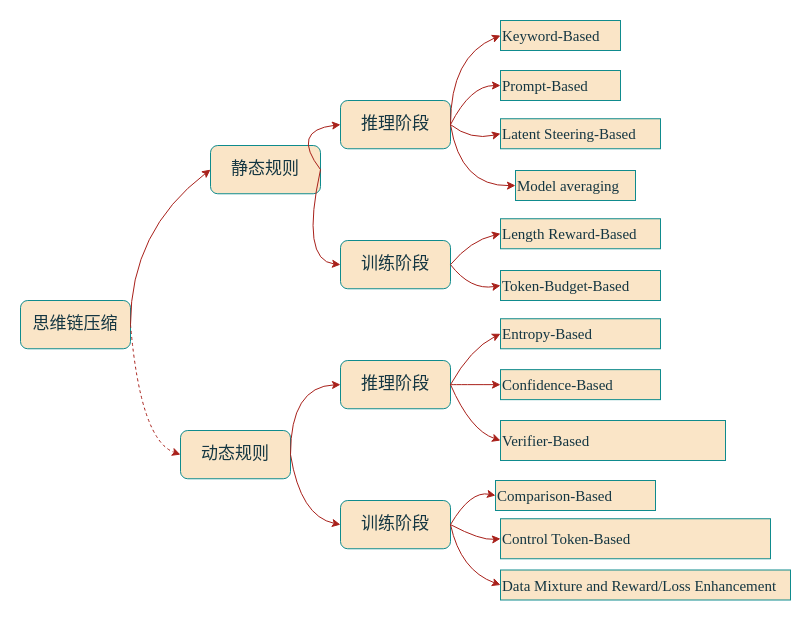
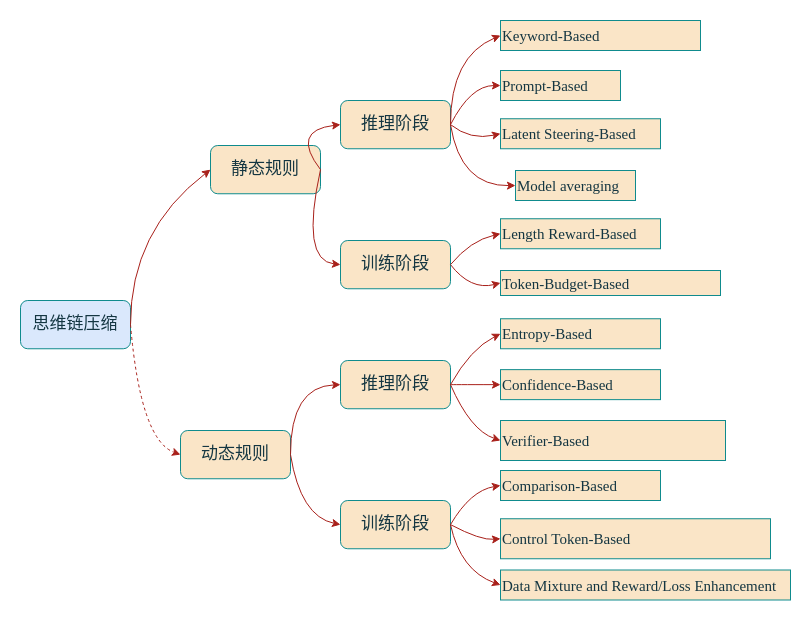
node "Keyword-Based": size 120x30 -> 200x30
node "Token-Budget-Based": size 160x30 -> 220x25
node "思维链压缩": fillcolor #fae5c7 -> #dae8fc
node "Comparison-Based": moved (576, 496) -> (581, 486)
